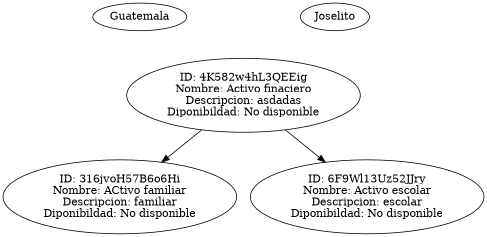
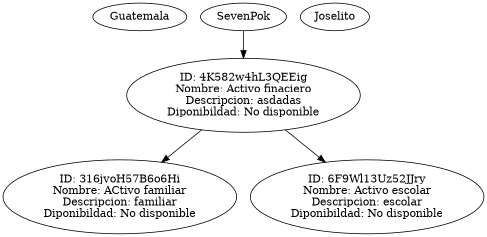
node "SevenPok": added
